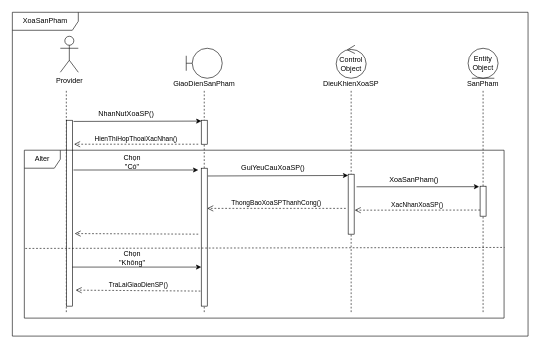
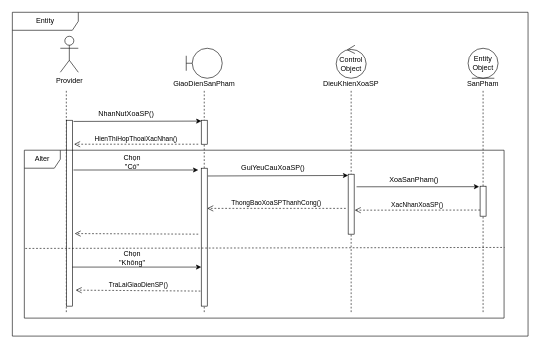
node "XoaSanPham": label "XoaSanPham" -> "Entity"
